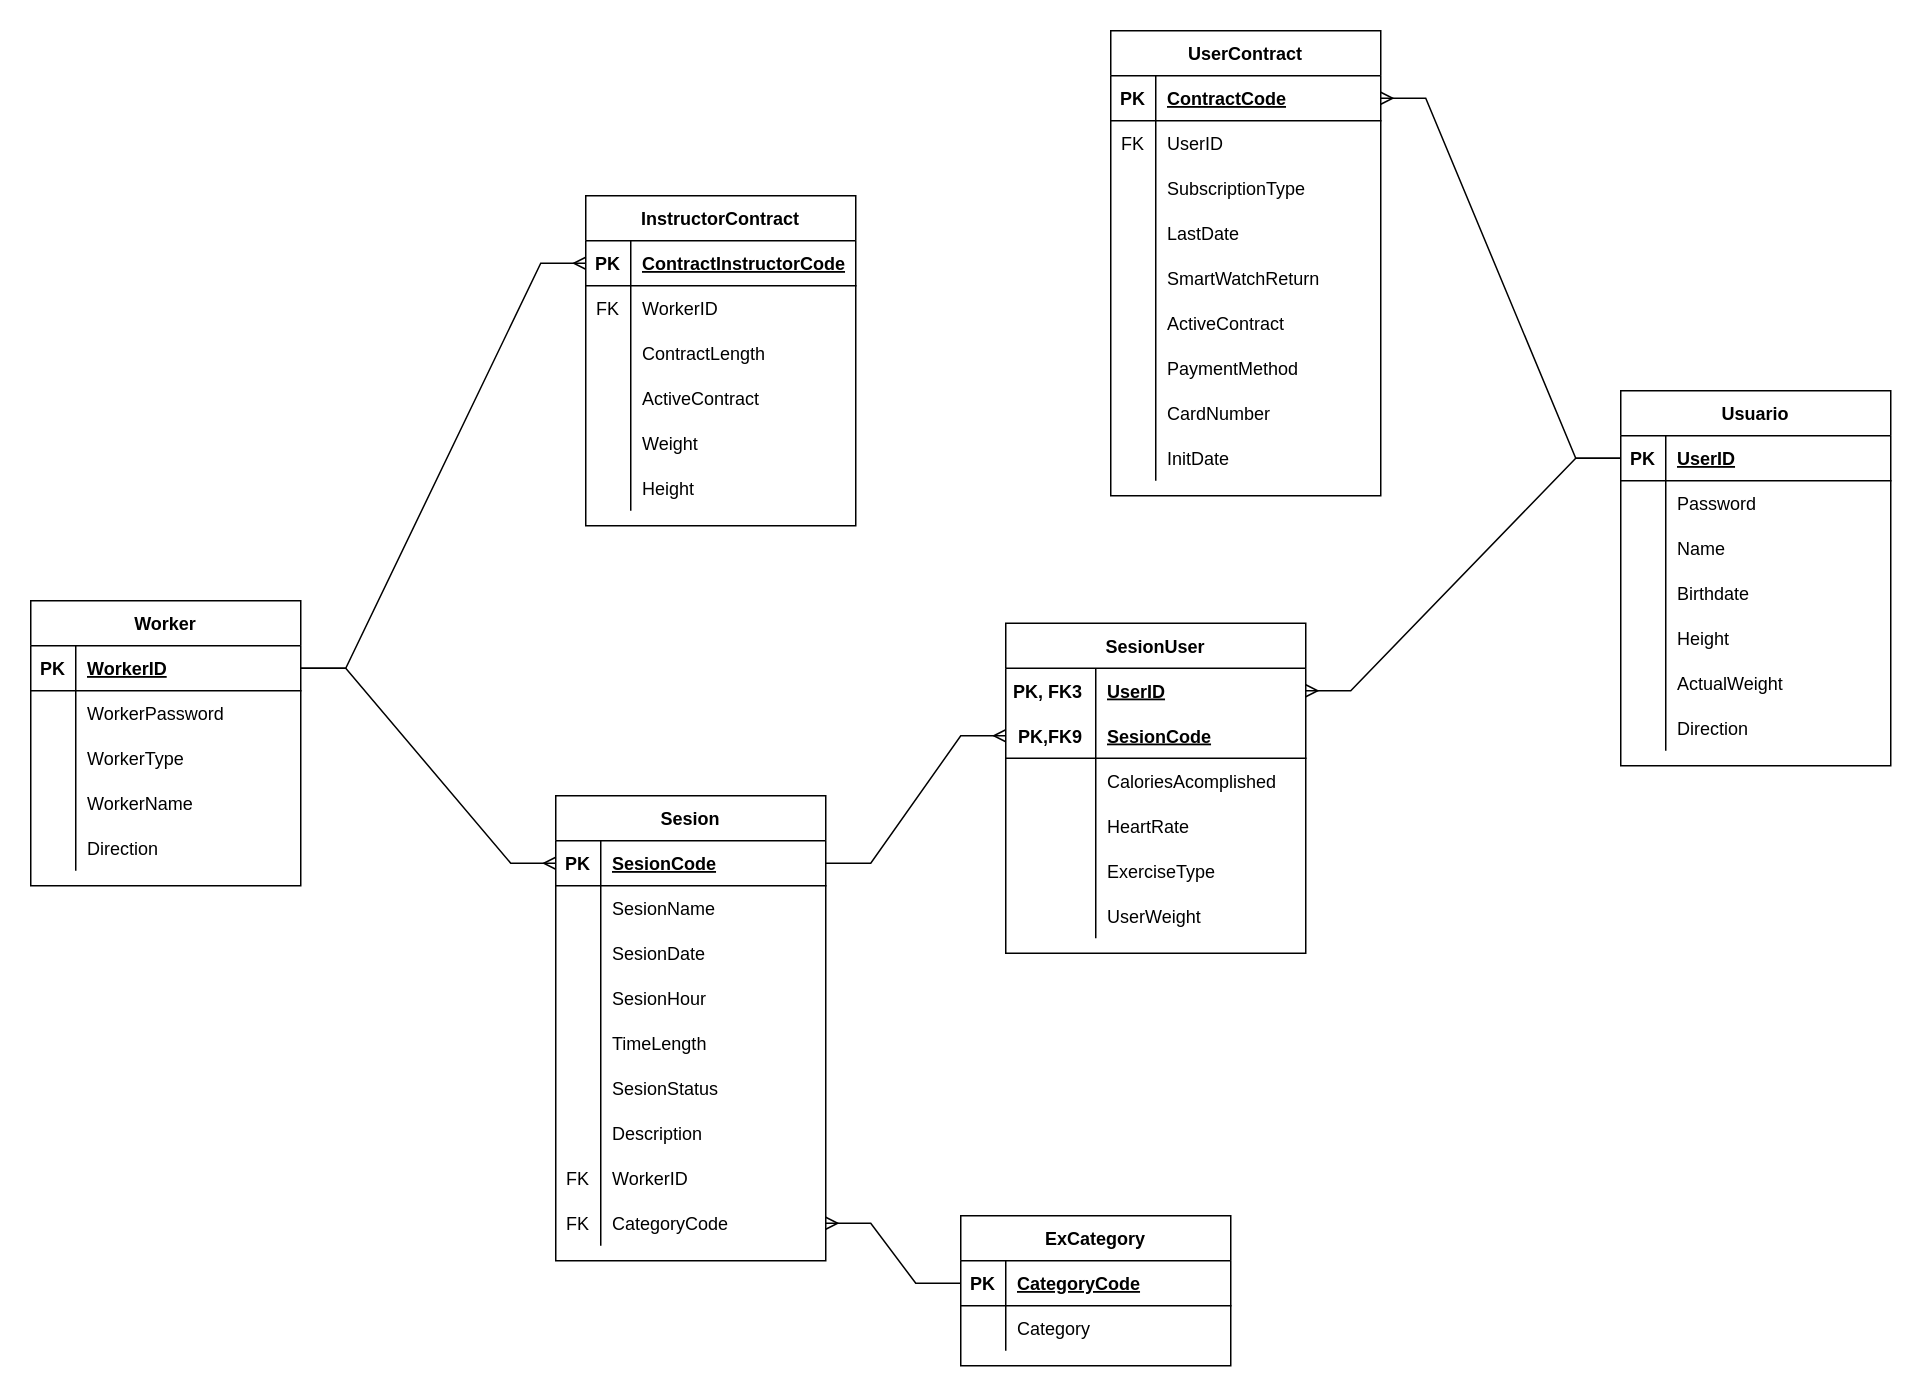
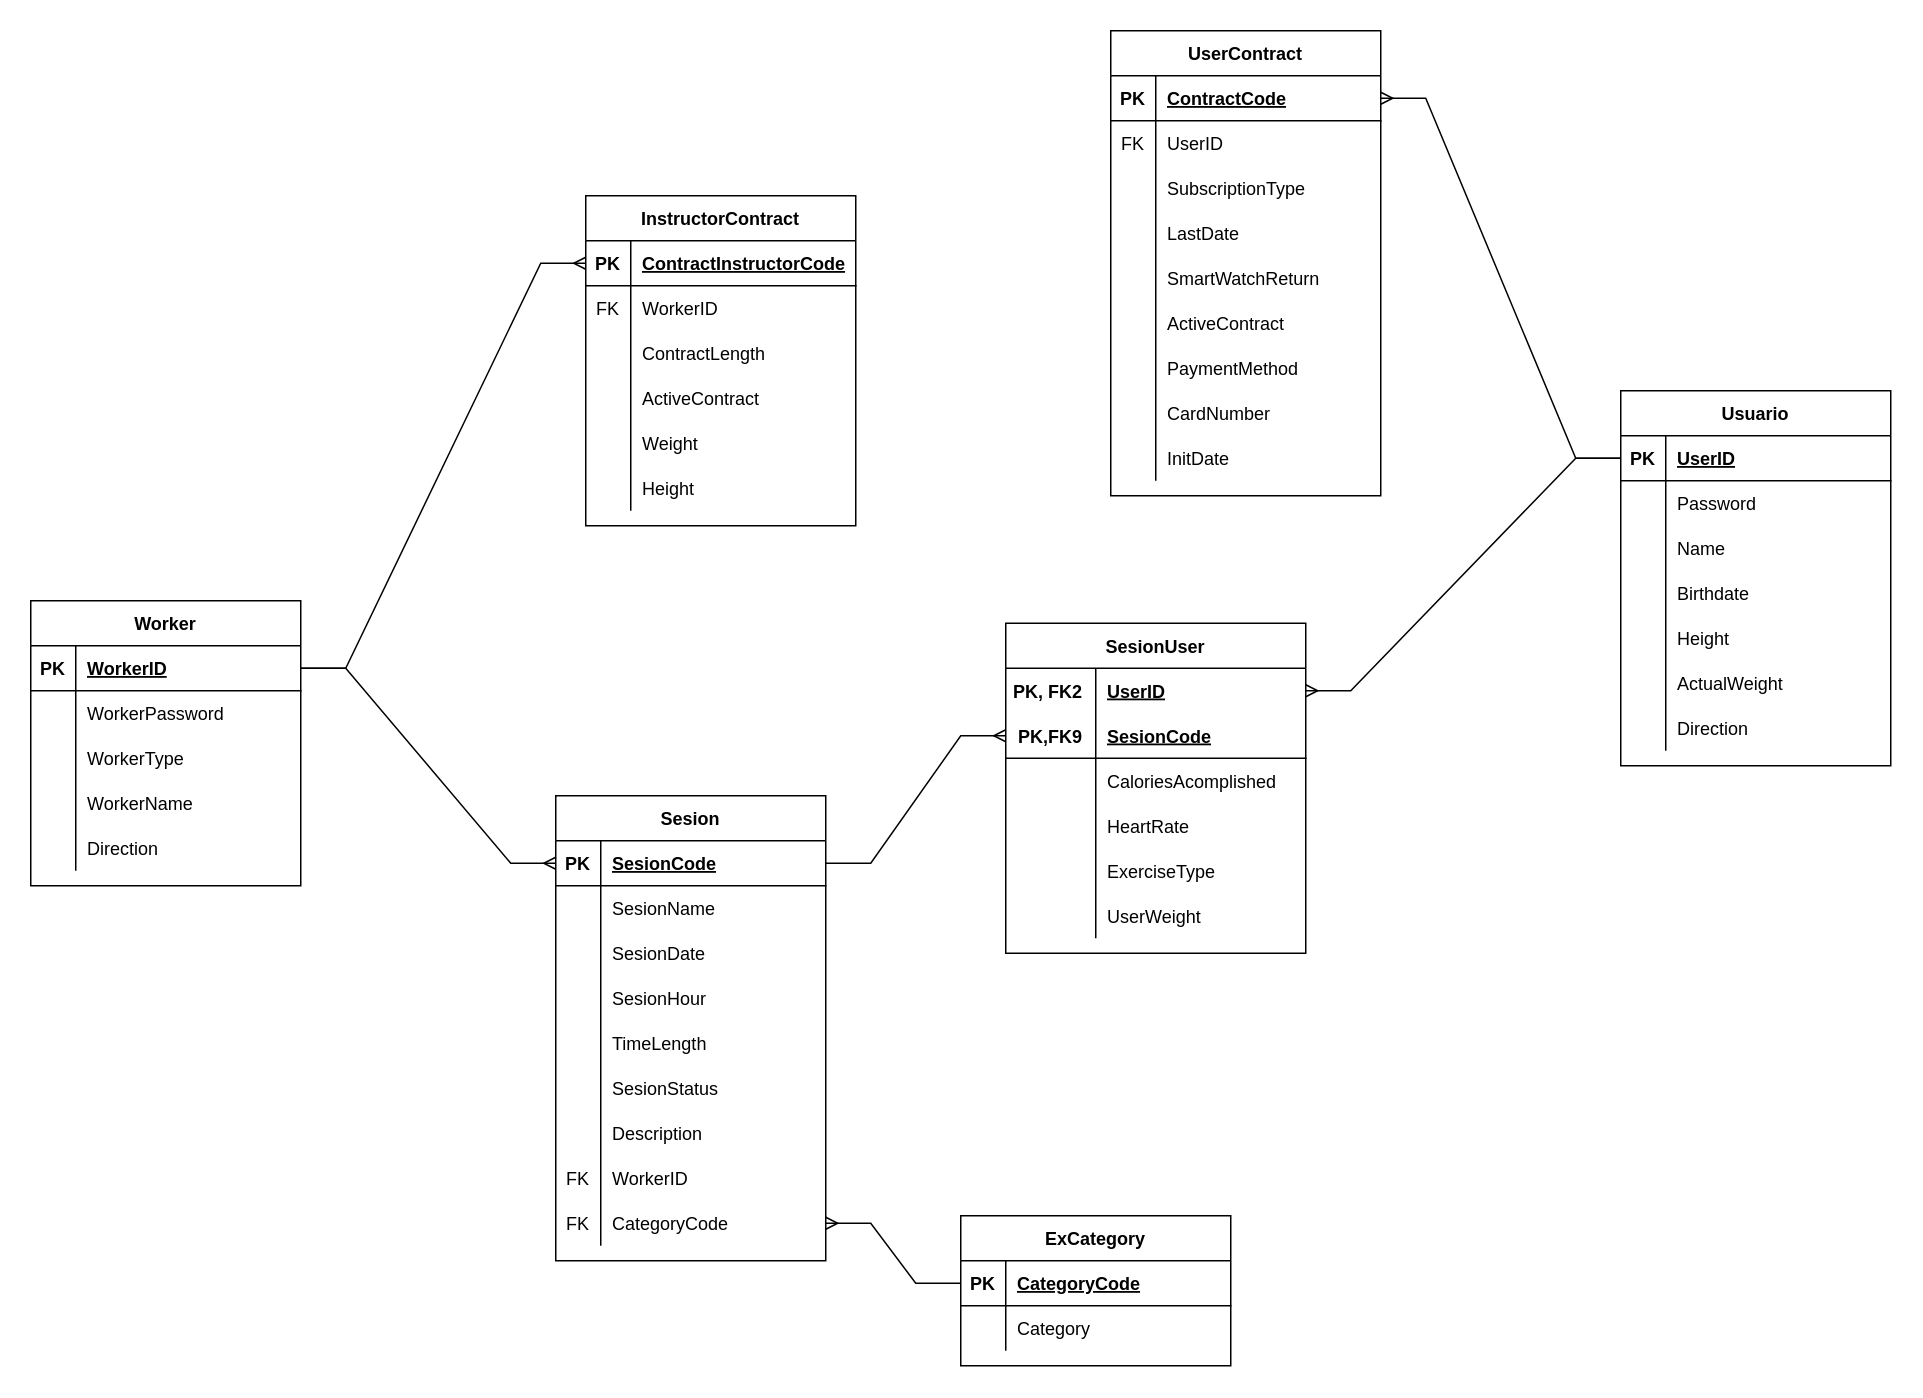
node "PK, FK3": label "PK, FK3" -> "PK, FK2"
